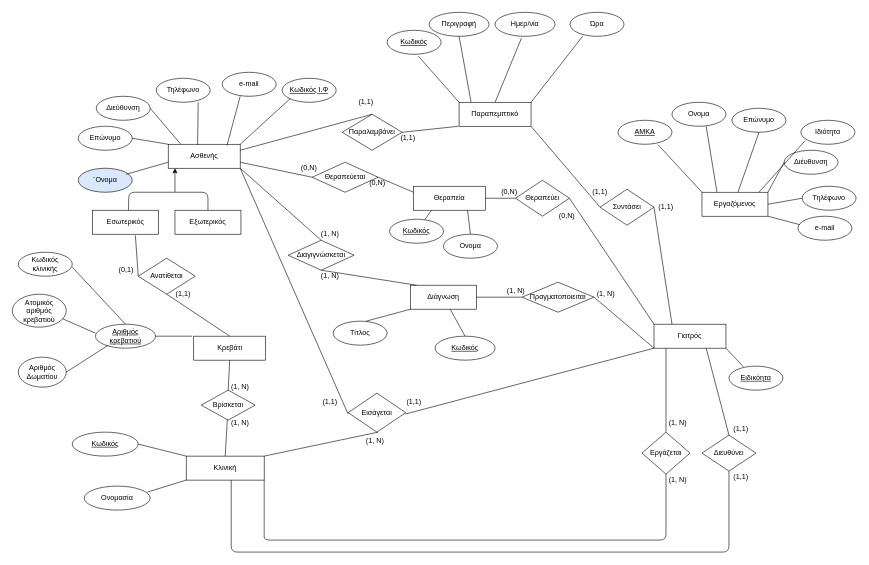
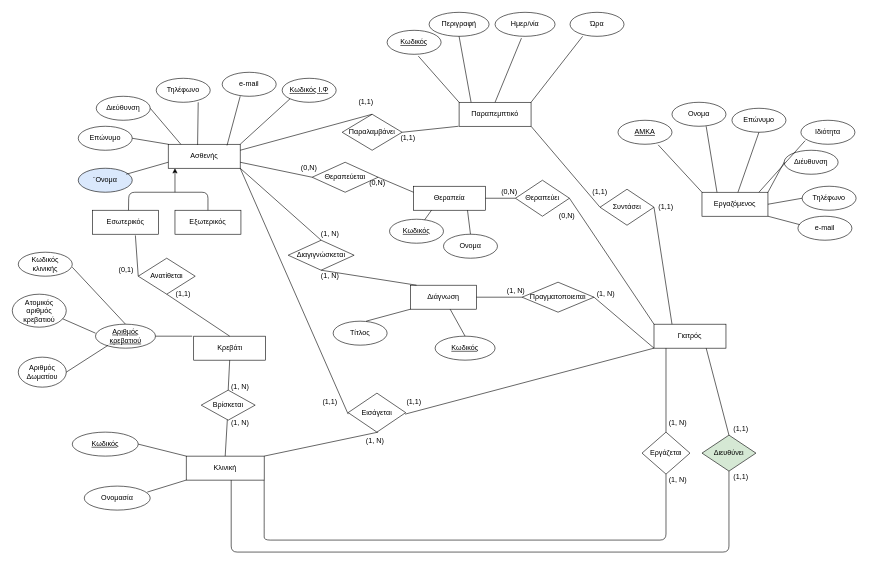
edge "Γιατρός" -- "Ειδικόητα": removed
node "Ειδικόητα": removed
node "Διευθύνει": fillcolor #ffffff -> #d5e8d4
